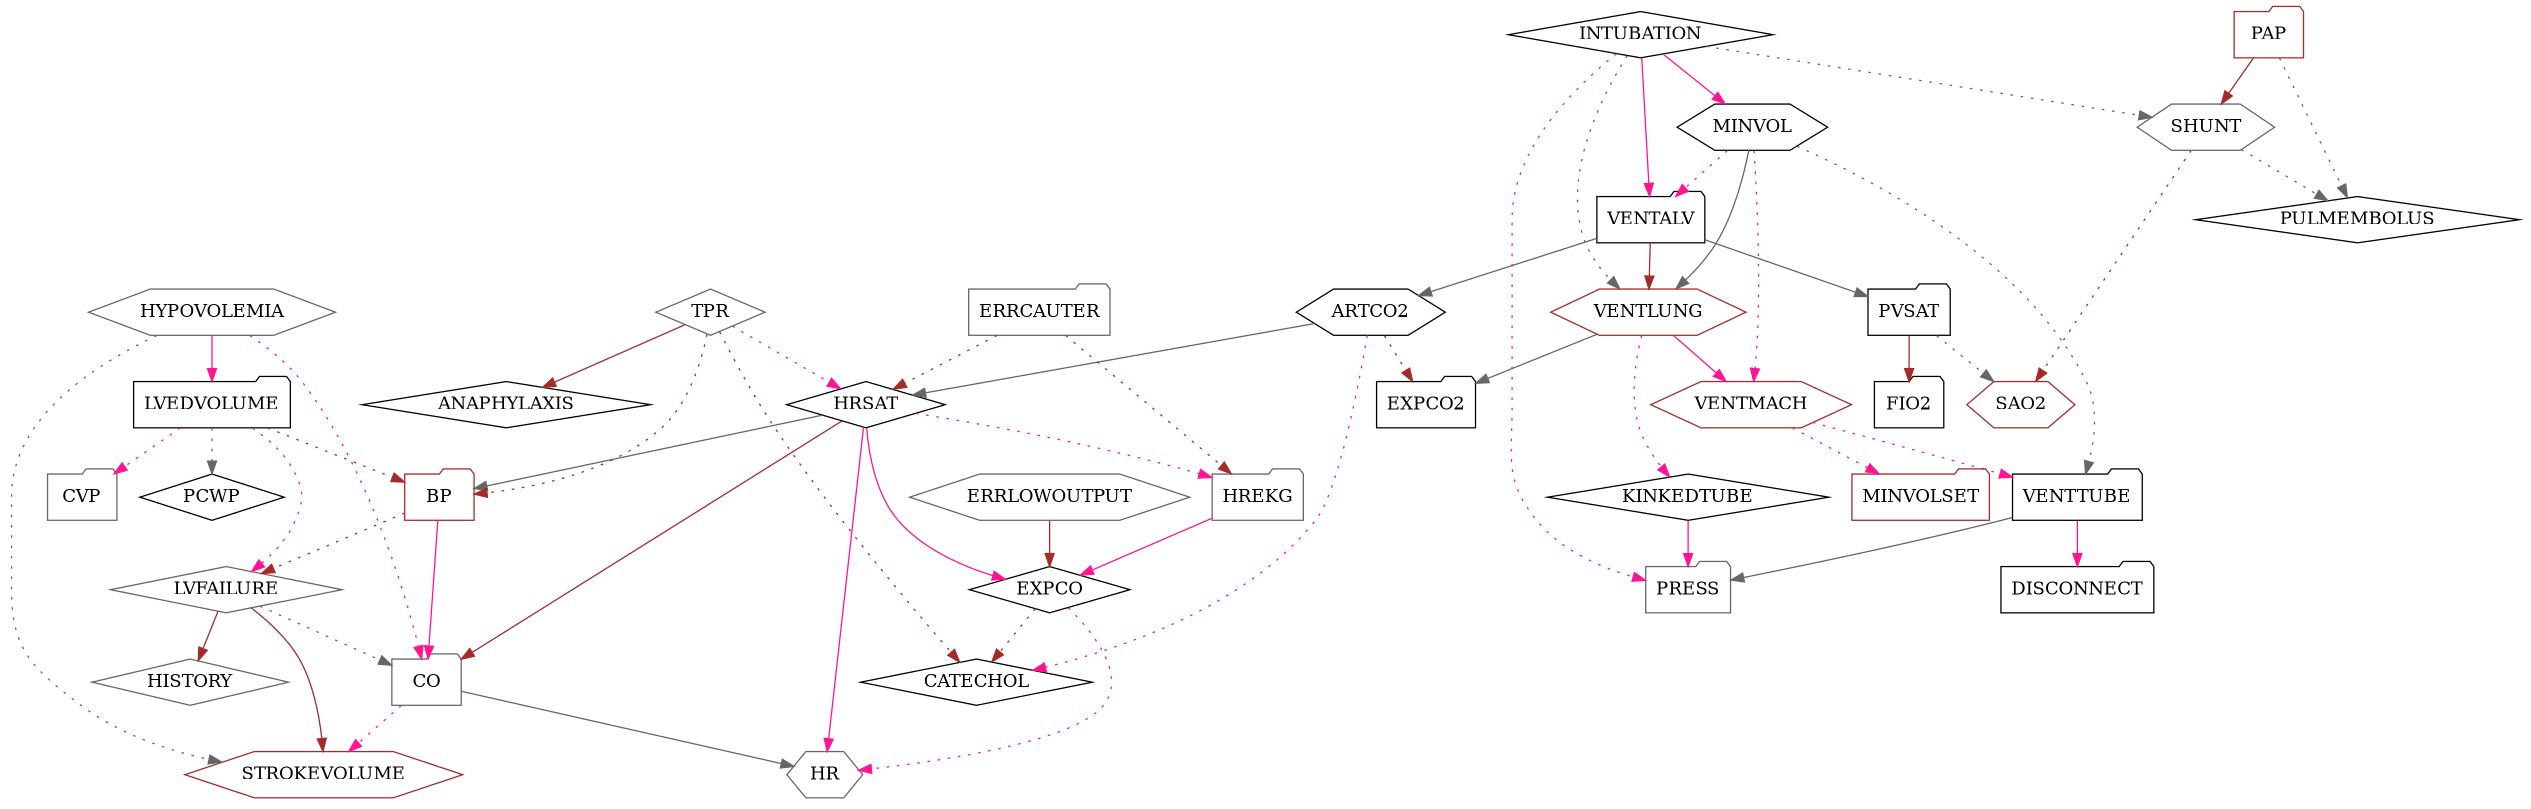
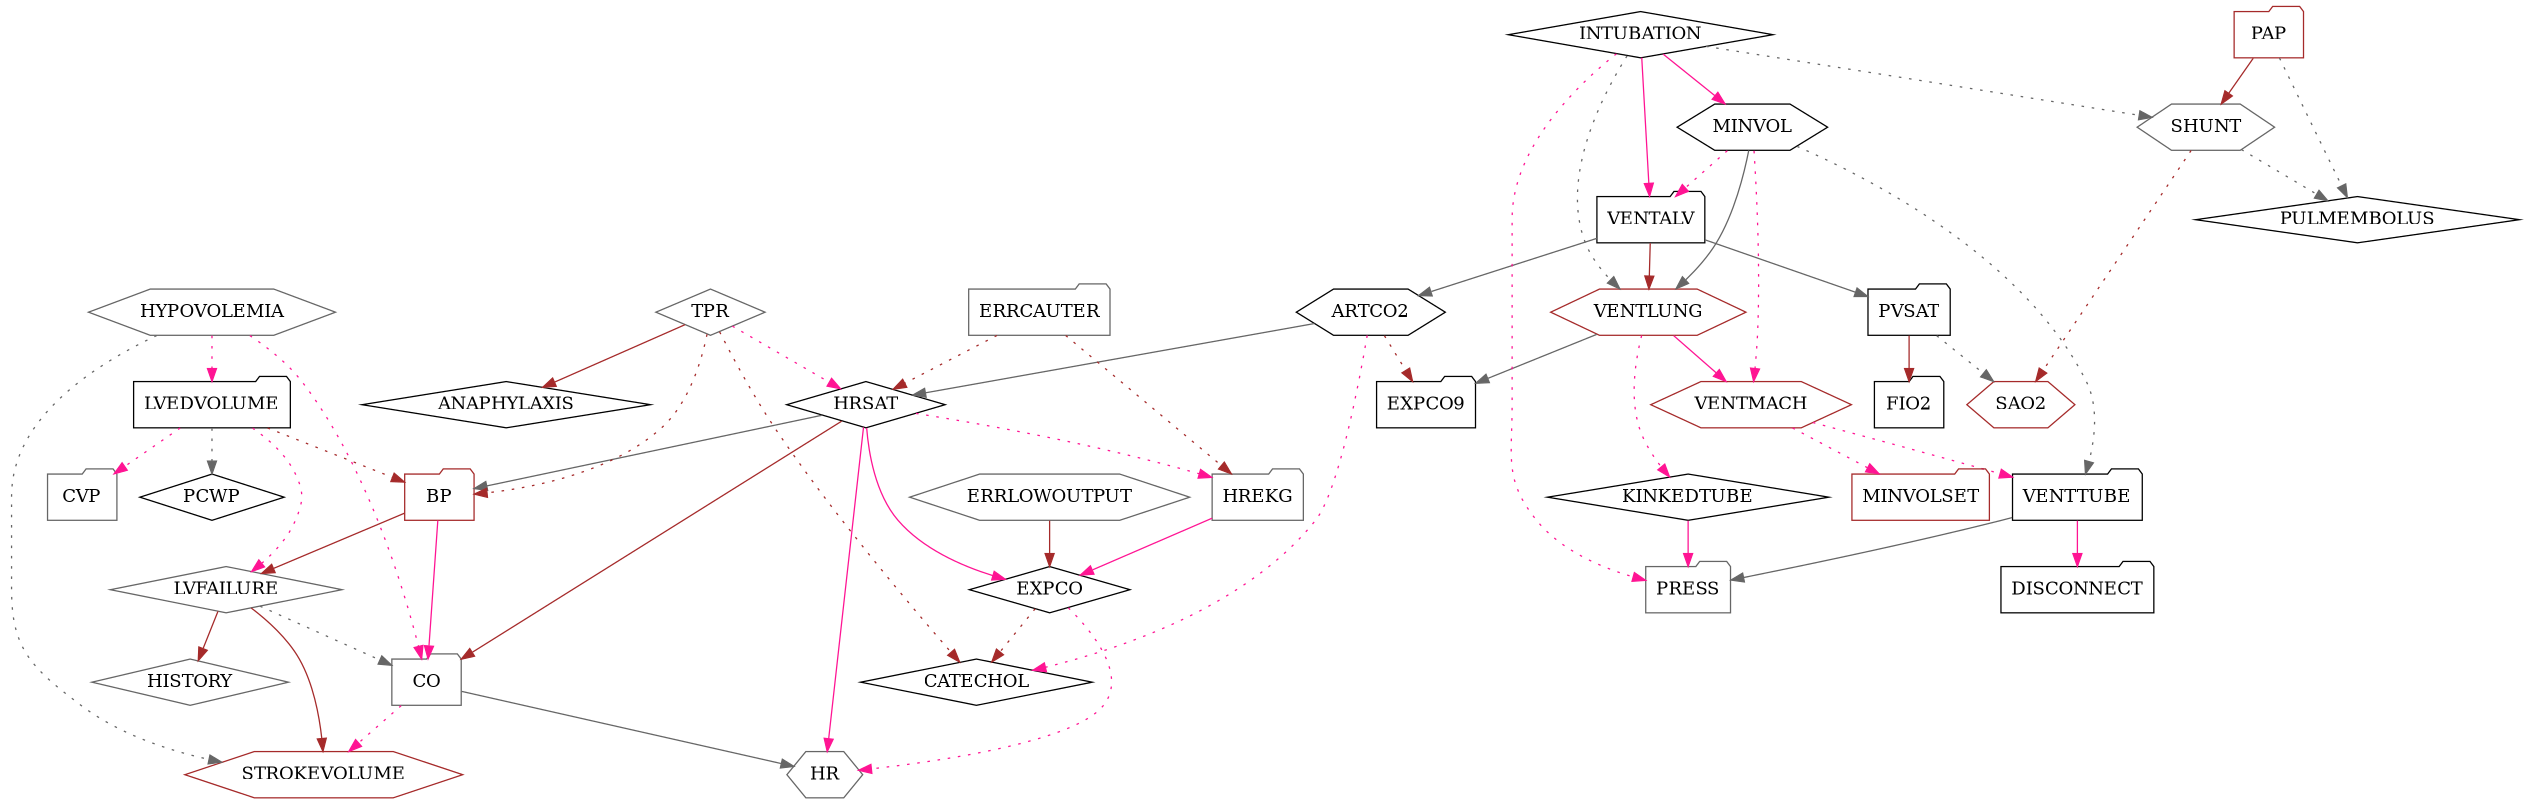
edge "HYPOVOLEMIA" -> "LVEDVOLUME": style solid -> dotted
node "EXPCO2": label "EXPCO2" -> "EXPCO9"
edge "BP" -> "LVFAILURE": style dotted -> solid
